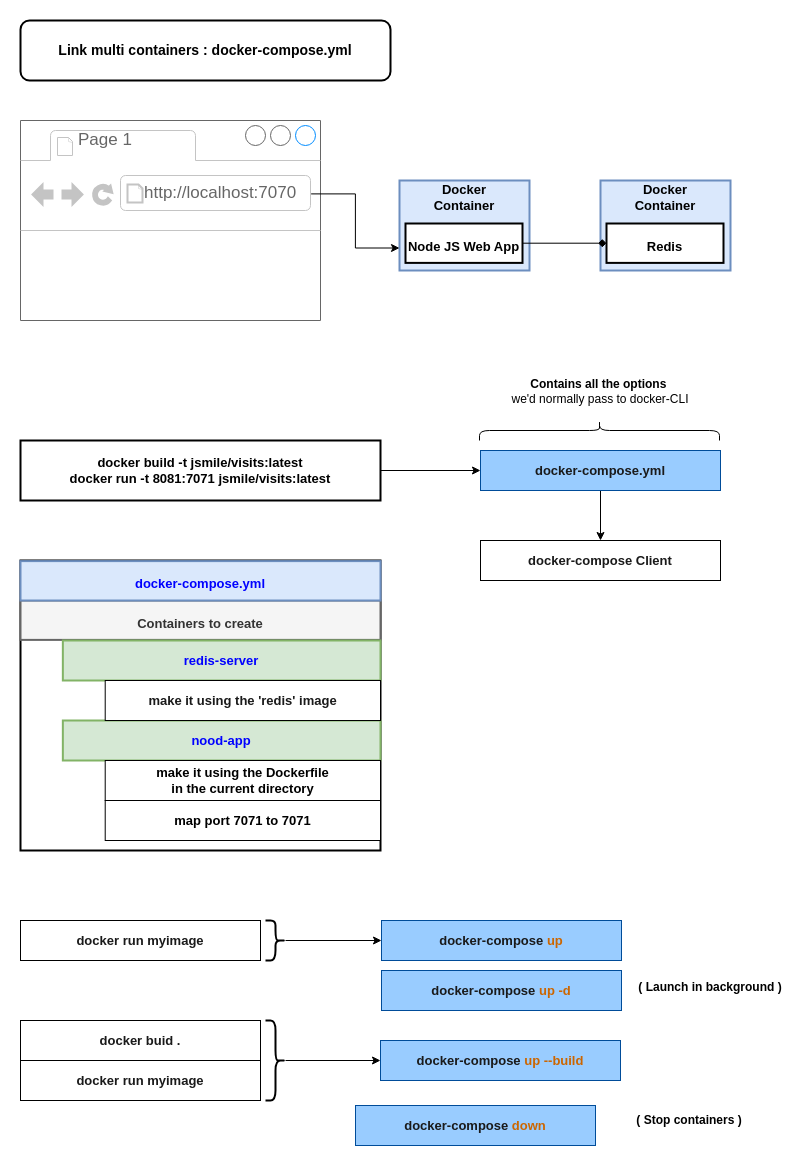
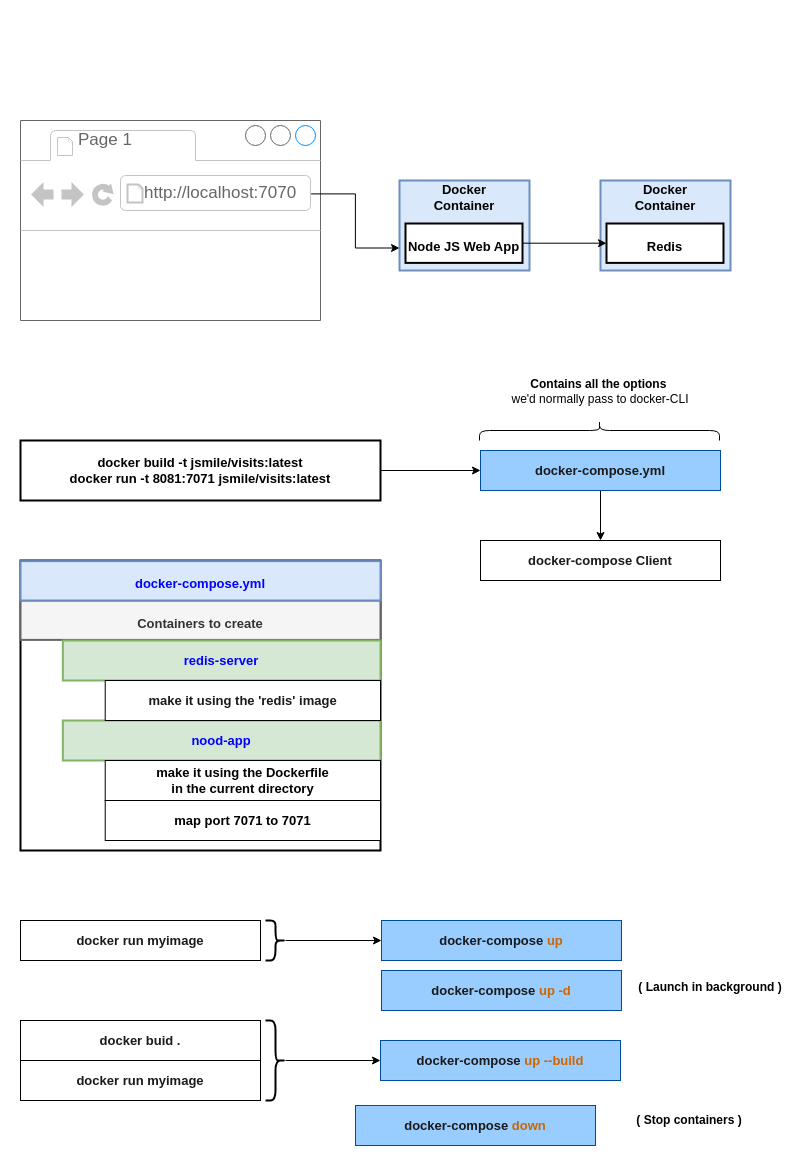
node "Link multi containers : docker-compose.yml": removed
edge "Node JS Web App" -> "Redis": arrowhead diamond -> classic
